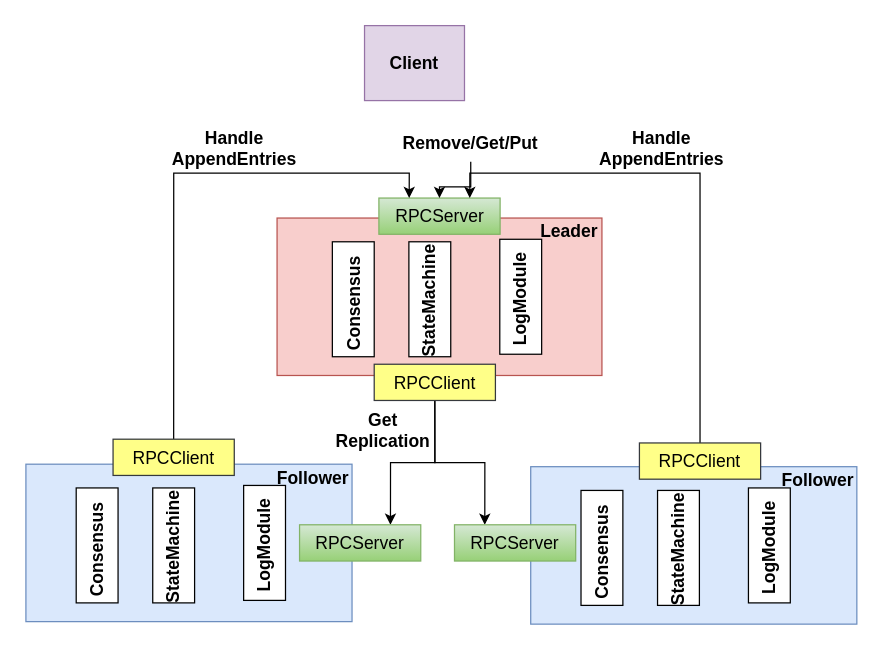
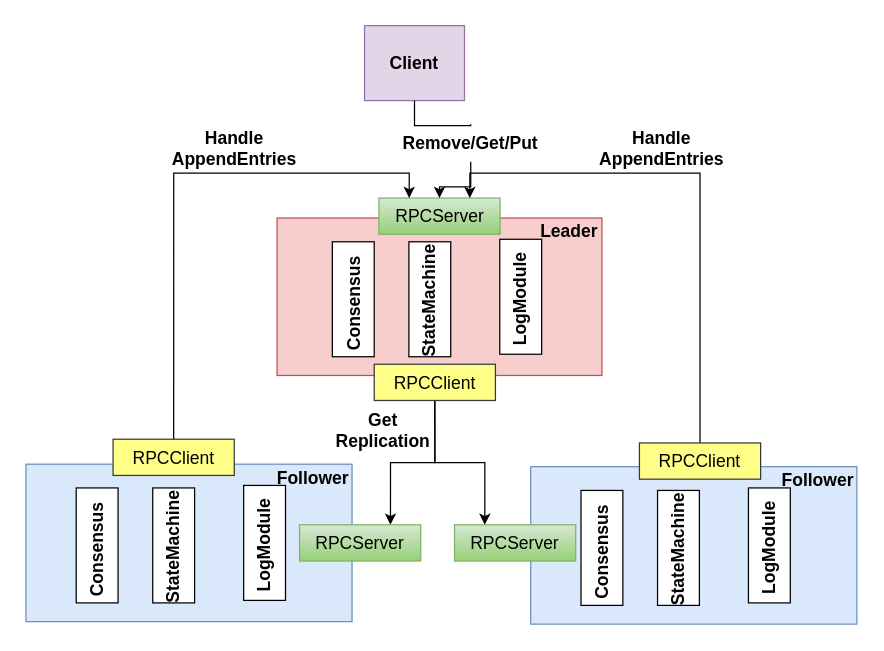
edge "Client" -- "Remove/Get/Put": added
